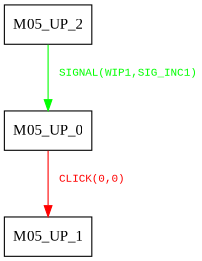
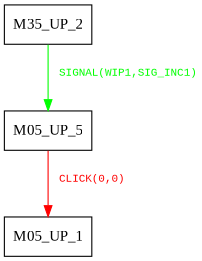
node "M05_UP_2": label "M05_UP_2" -> "M35_UP_2"
node "M05_UP_0": label "M05_UP_0" -> "M05_UP_5"
